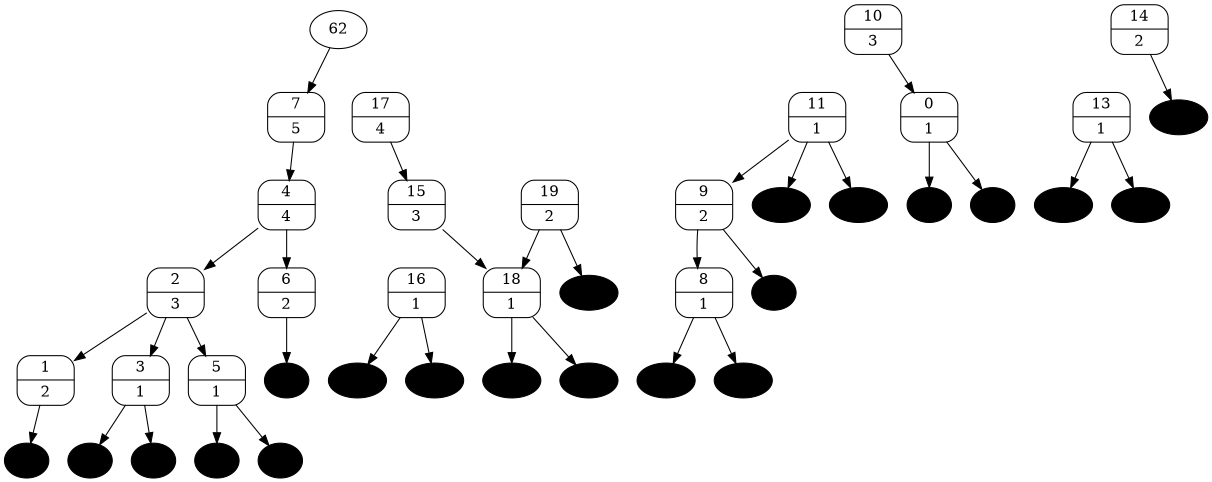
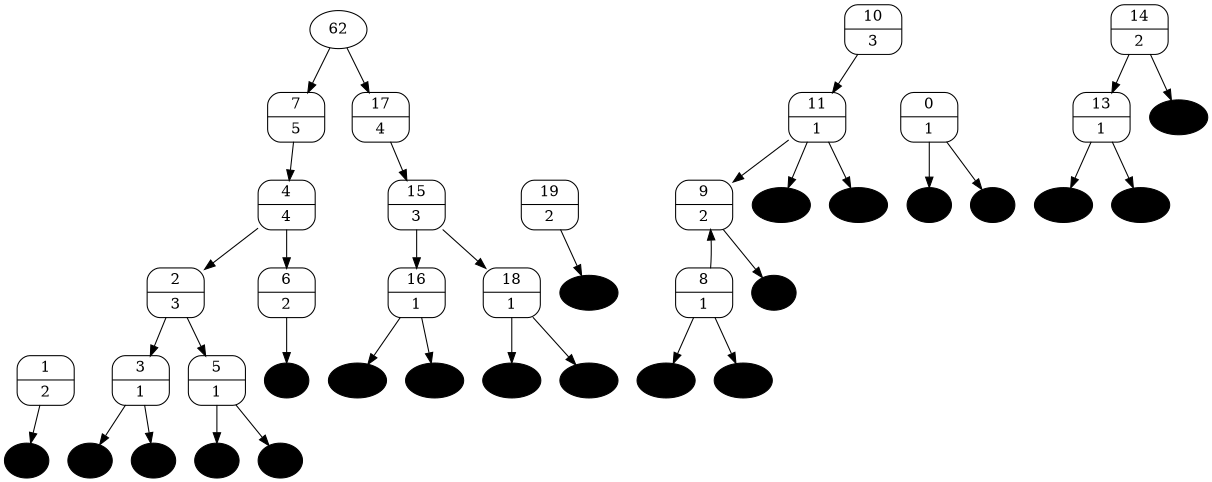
edge "62" -> "17": added
edge "10" -> "0": now "10" -> "11"
edge "14" -> "13": added
edge "15" -> "16": added
edge "19" -> "18": removed
edge "9" -> "8": reversed
edge "2" -> "1": removed
